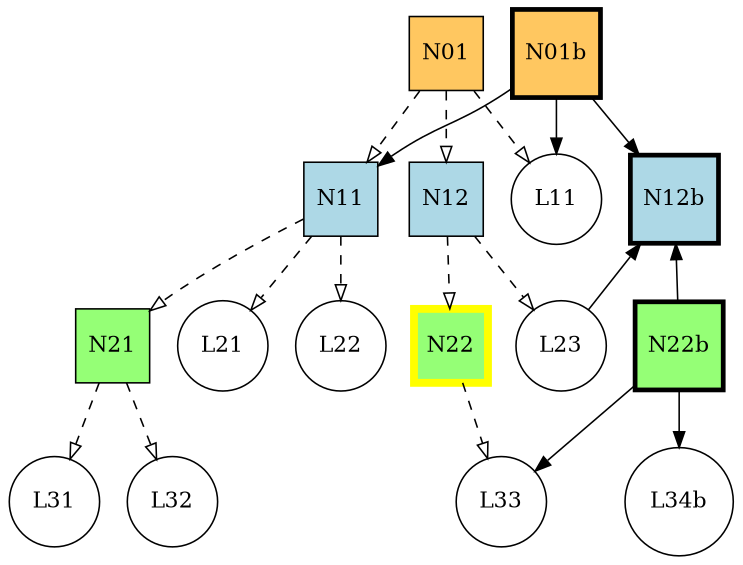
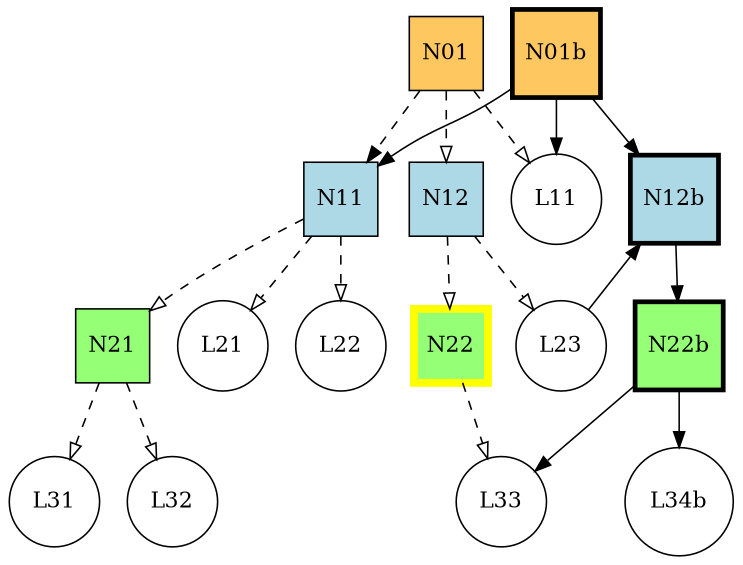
edge "N01" -> "N11": arrowhead empty -> normal
edge "N22b" -> "N12b": reversed
